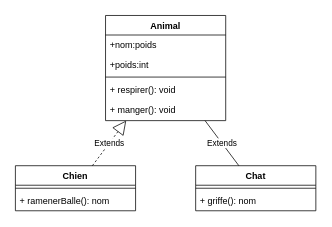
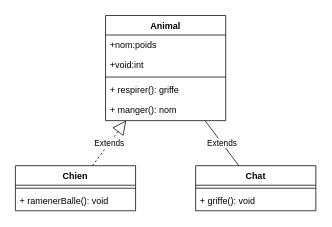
node "+poids:int": label "+poids:int" -> "+void:int"
node "+ respirer(): void": label "+ respirer(): void" -> "+ respirer(): griffe"
node "+ manger(): void": label "+ manger(): void" -> "+ manger(): nom"
node "+ ramenerBalle(): nom": label "+ ramenerBalle(): nom" -> "+ ramenerBalle(): void"
node "+ griffe(): nom": label "+ griffe(): nom" -> "+ griffe(): void"
